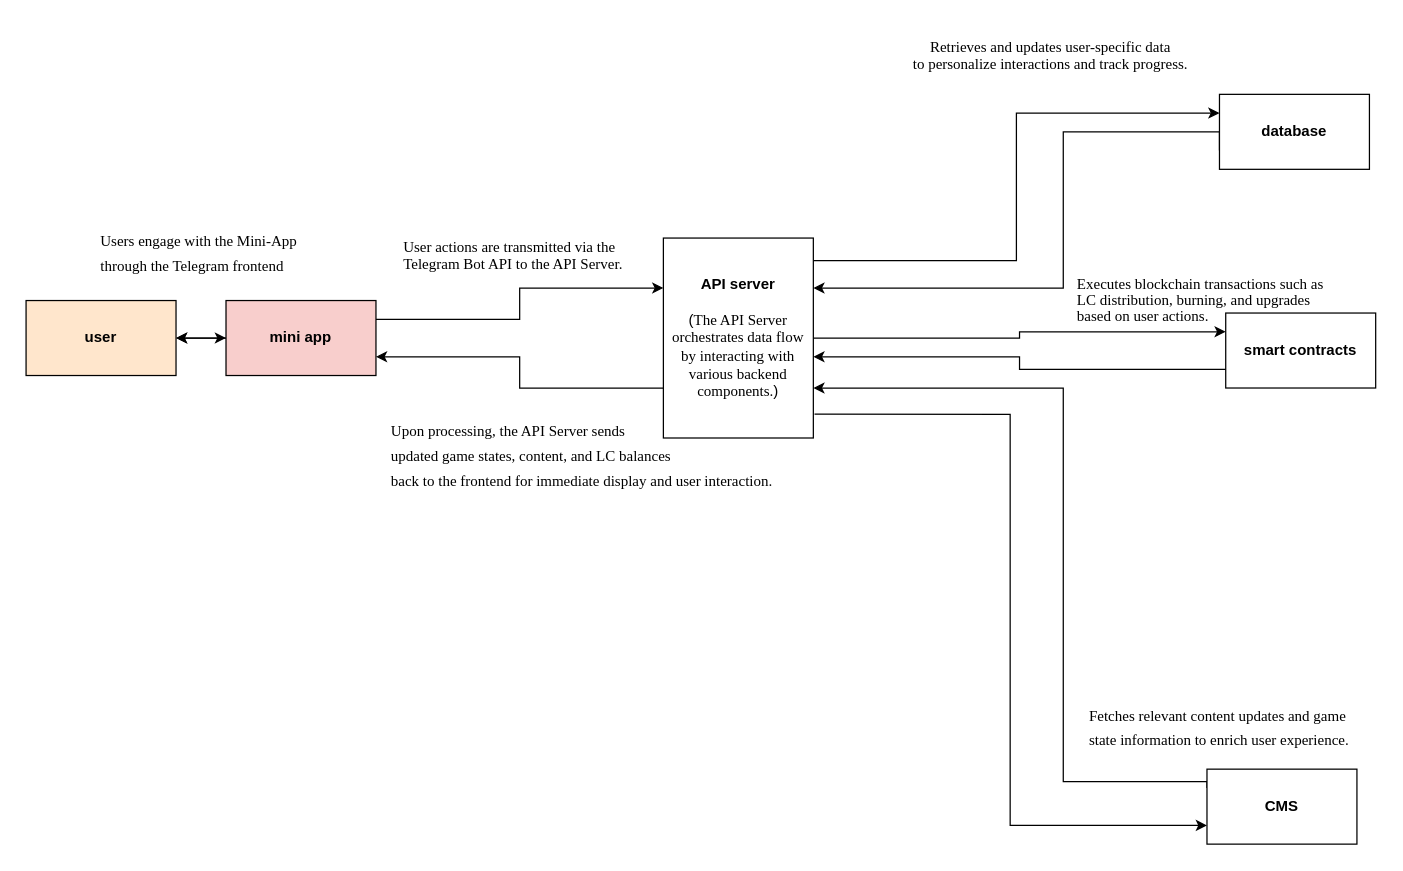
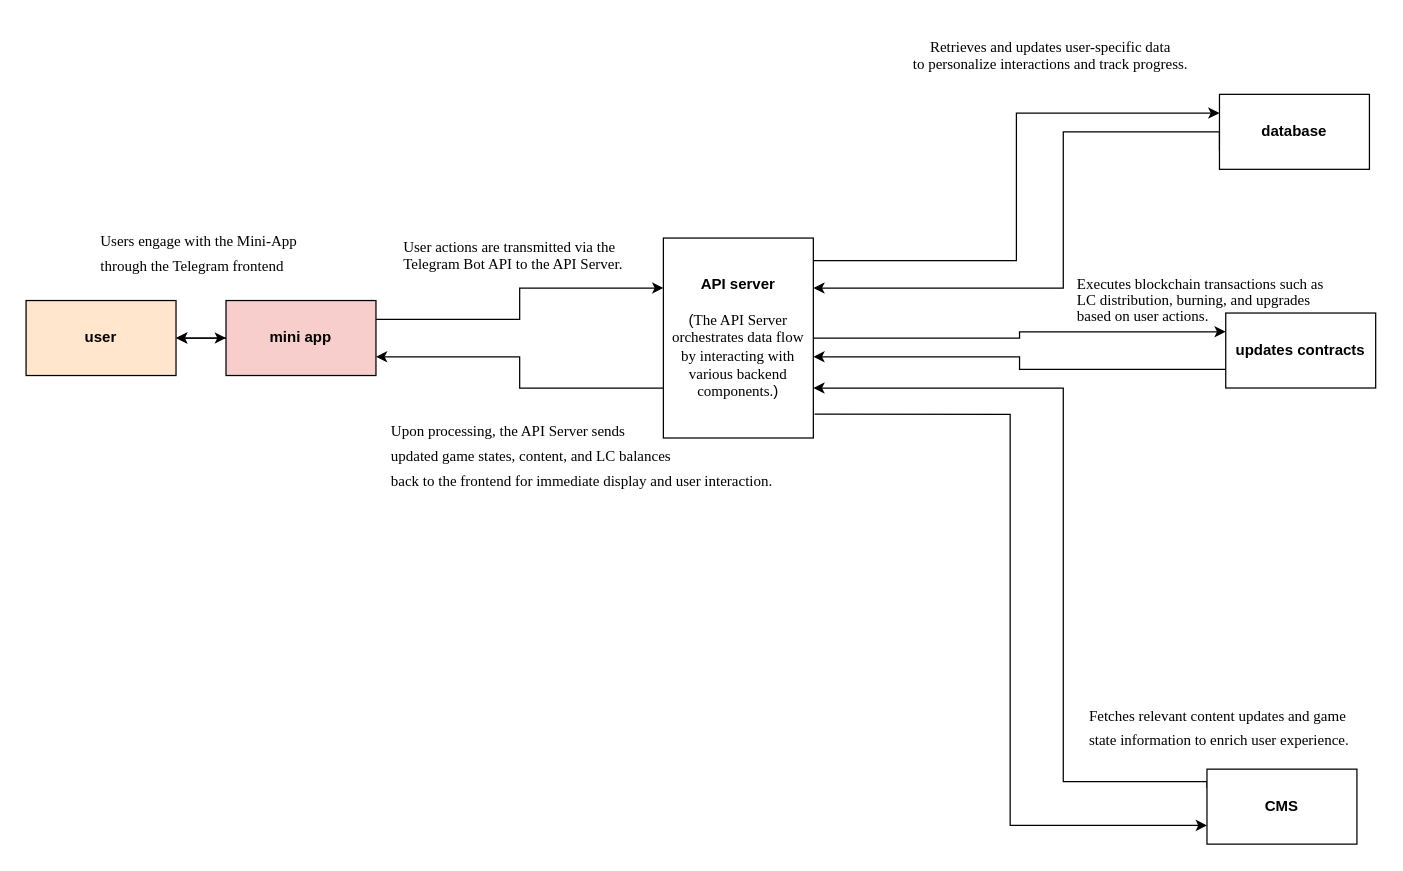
node "smart contracts": label "smart contracts" -> "updates contracts"
